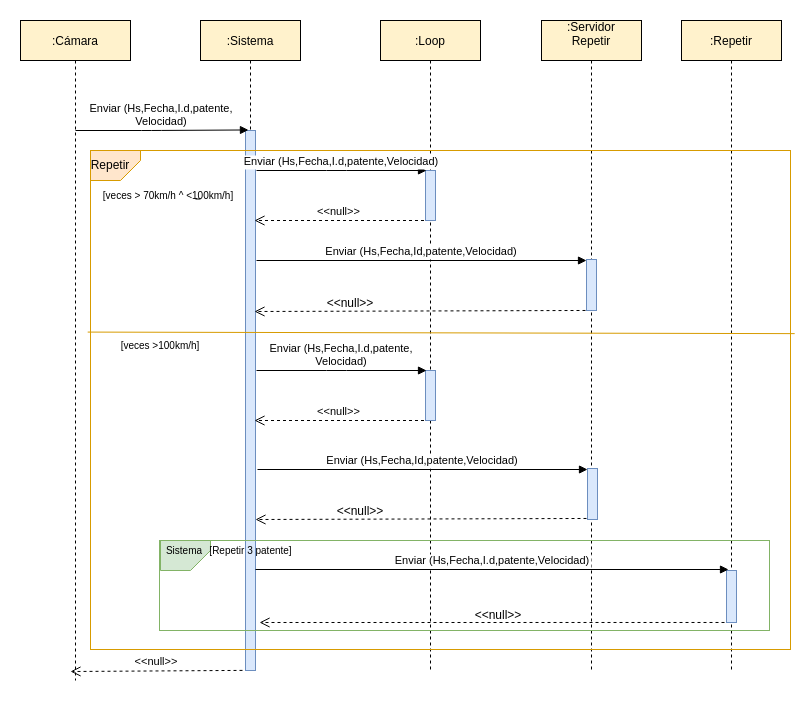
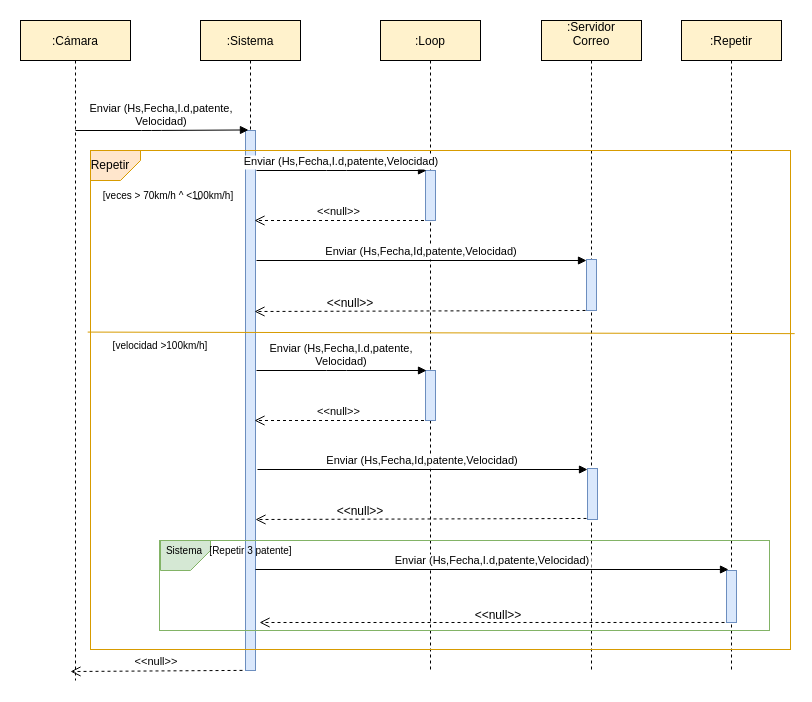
node ":Servidor Repetir": label ":Servidor Repetir" -> ":Servidor Correo"
node "[veces >100km/h]": label "[veces >100km/h]" -> "[velocidad >100km/h]"
